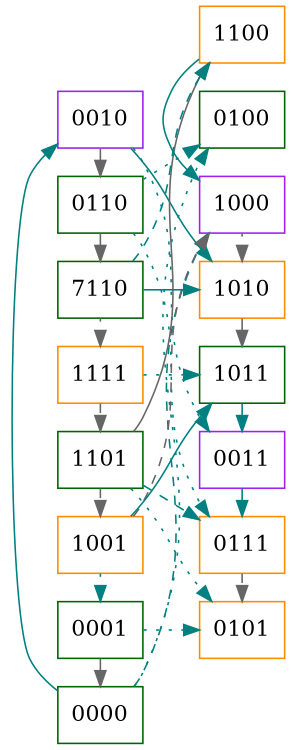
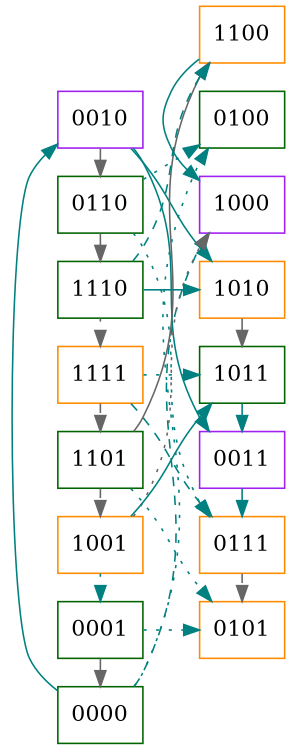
edge "1000" -> "1010": removed
edge "0010" -> "0011": style dotted -> solid
node "7110": label "7110" -> "1110"
edge "1001" -> "1000": style dashed -> dotted
edge "1101" -> "0111": now "1111" -> "0111"
